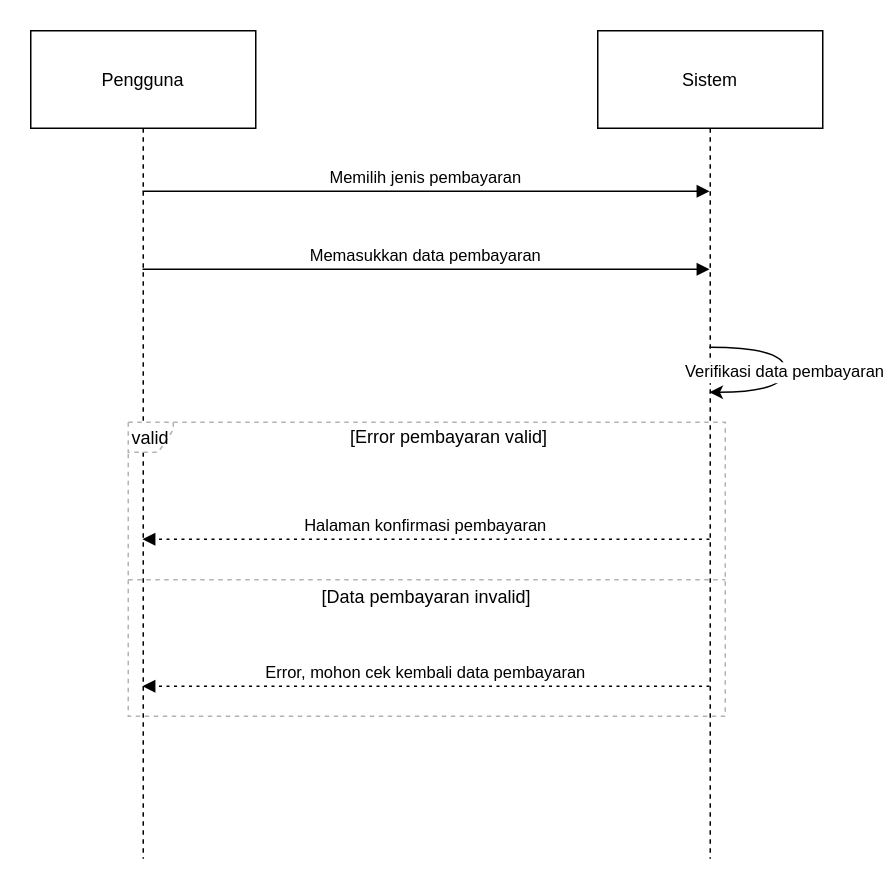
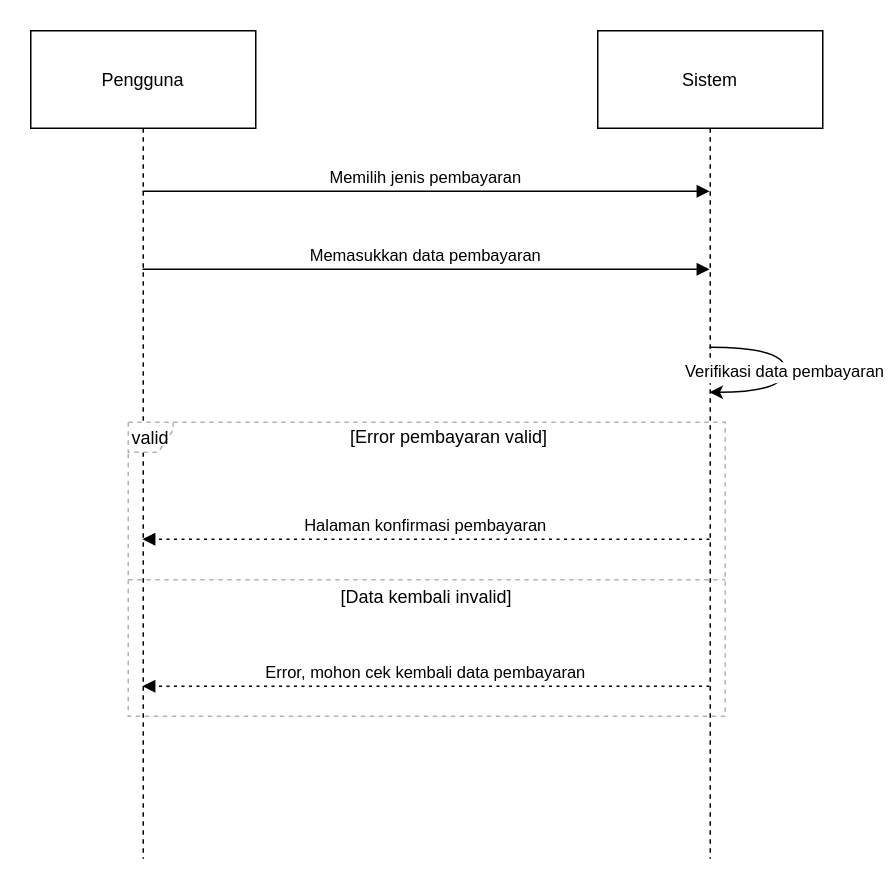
node "[Data pembayaran invalid]": label "[Data pembayaran invalid]" -> "[Data kembali invalid]"
